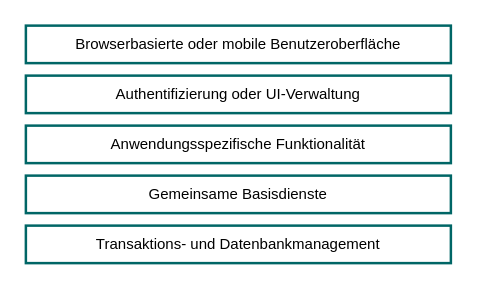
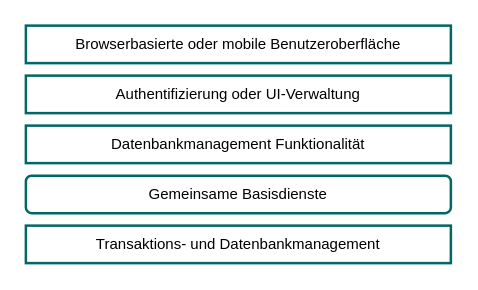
node "Anwendungsspezifische Funktionalität": label "Anwendungsspezifische Funktionalität" -> "Datenbankmanagement Funktionalität"
node "Gemeinsame Basisdienste": shape rectangle -> rounded rectangle
